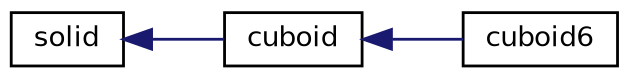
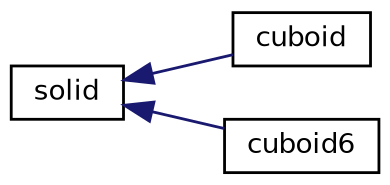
edge "cuboid6" -> "cuboid": now "cuboid6" -> "solid"
